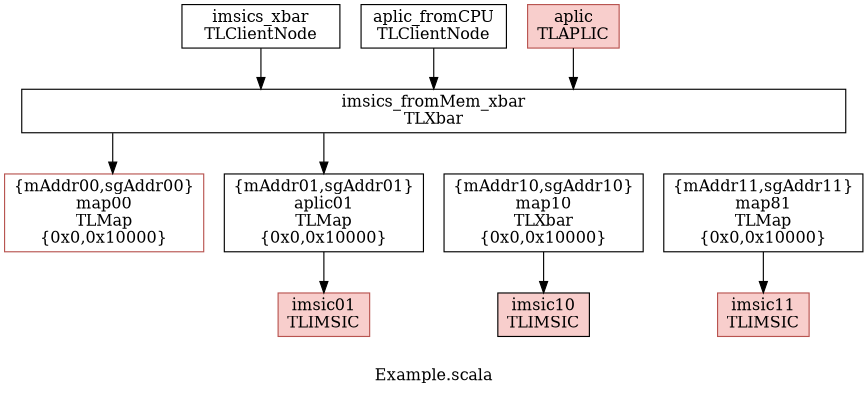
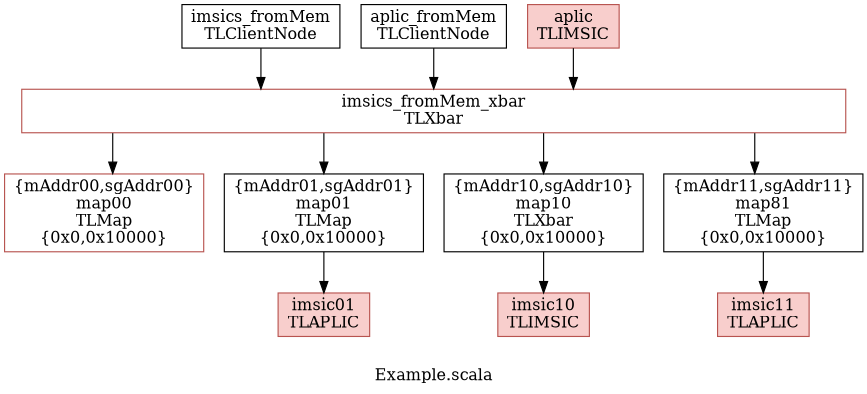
node "imsics_xbar TLClientNode": label "imsics_xbar TLClientNode" -> "imsics_fromMem TLClientNode"
node "aplic_fromCPU TLClientNode": label "aplic_fromCPU TLClientNode" -> "aplic_fromMem TLClientNode"
node "aplic TLAPLIC": label "aplic TLAPLIC" -> "aplic TLIMSIC"
node "imsics_fromMem_xbar TLXbar": color black -> #b85450
edge "imsics_fromMem_xbar TLXbar" -> "{mAddr10,sgAddr10} map10 TLXbar {0x0,0x10000}": added
edge "imsics_fromMem_xbar TLXbar" -> "{mAddr11,sgAddr11} map81 TLMap {0x0,0x10000}": added
node "{mAddr01,sgAddr01} aplic01 TLMap {0x0,0x10000}": label "{mAddr01,sgAddr01} aplic01 TLMap {0x0,0x10000}" -> "{mAddr01,sgAddr01} map01 TLMap {0x0,0x10000}"
node "imsic01 TLIMSIC": label "imsic01 TLIMSIC" -> "imsic01 TLAPLIC"
node "imsic10 TLIMSIC": color black -> #b85450
node "imsic11 TLIMSIC": label "imsic11 TLIMSIC" -> "imsic11 TLAPLIC"
